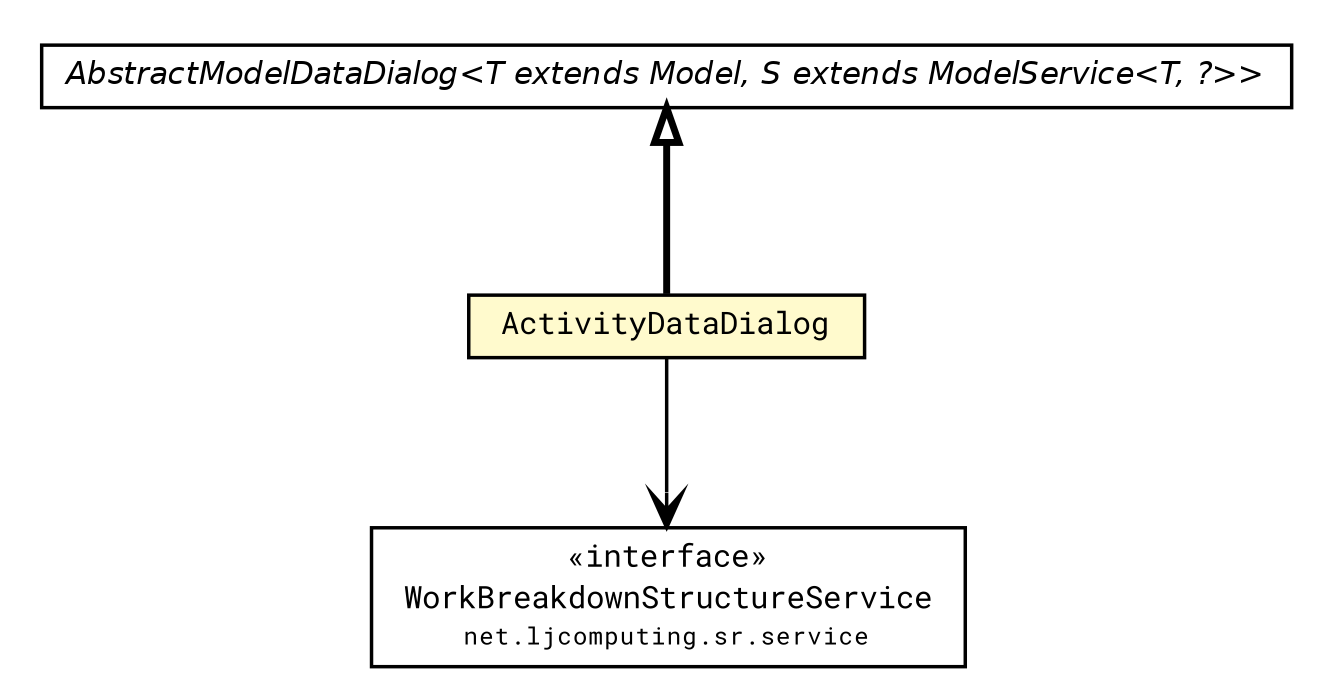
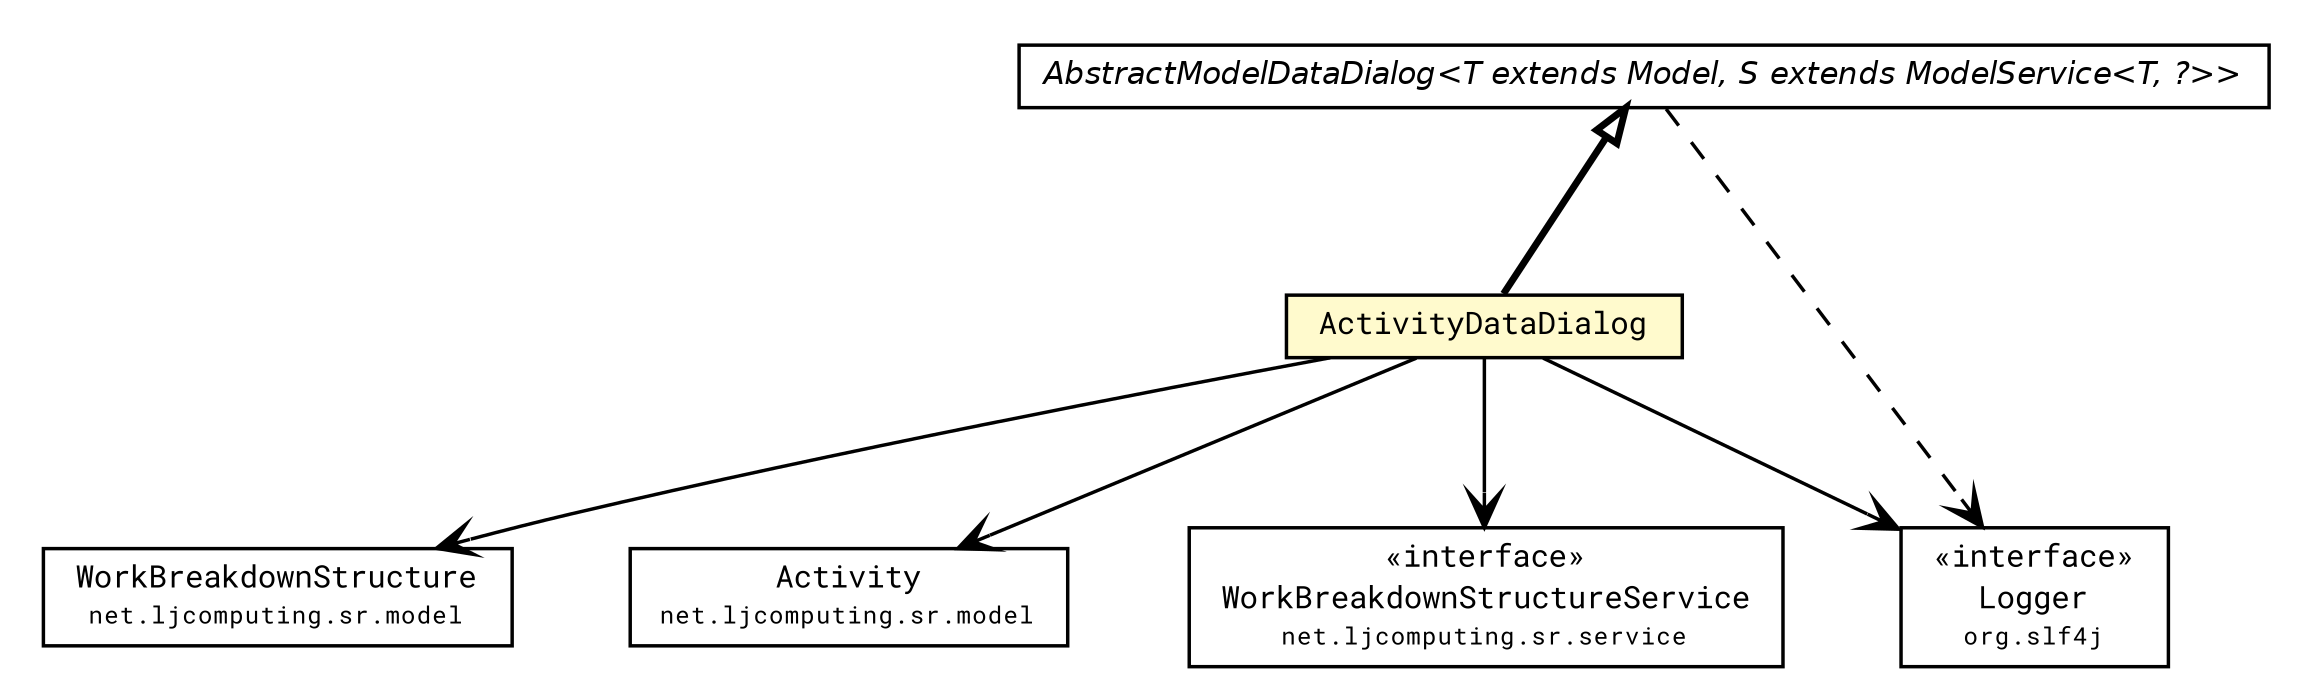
node "WorkBreakdownStructure": added
node "Activity": added
node "Logger": added
